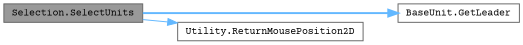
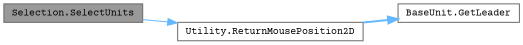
edge "Selection.SelectUnits" -> "BaseUnit.GetLeader": now "Utility.ReturnMousePosition2D" -> "BaseUnit.GetLeader"
